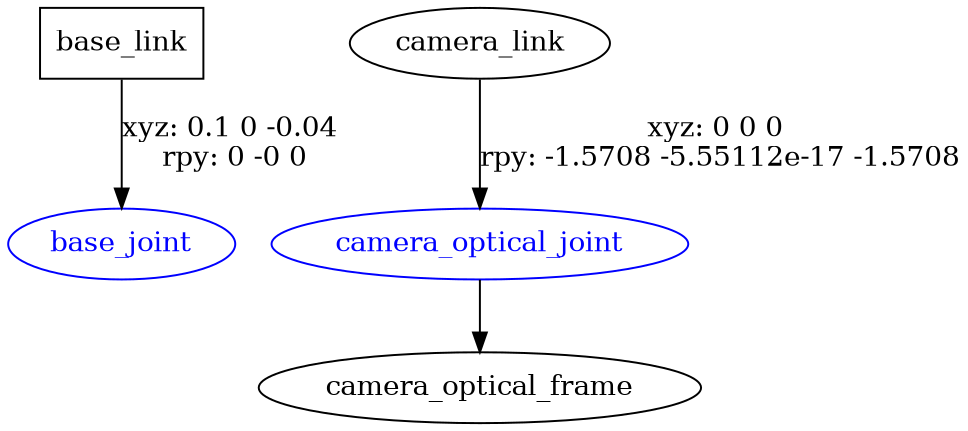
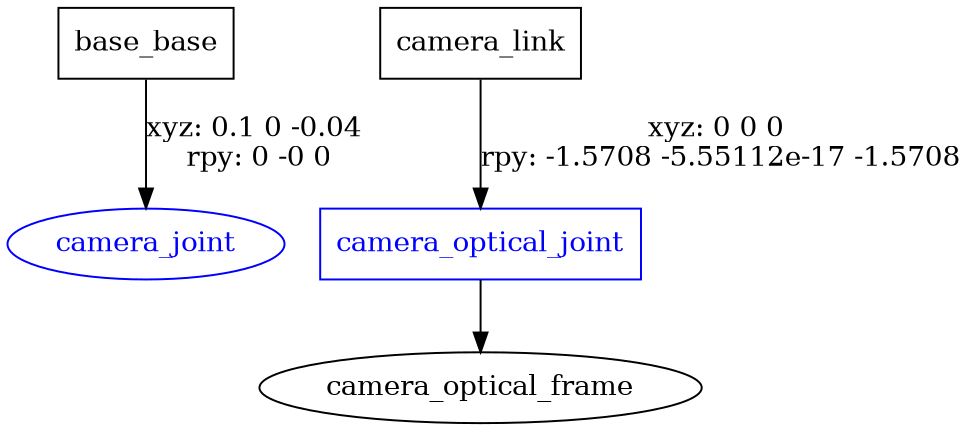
node "base_link": label "base_link" -> "base_base"
node "camera_link": shape ellipse -> box
node "base_joint": label "base_joint" -> "camera_joint"
node "camera_optical_joint": shape ellipse -> box
